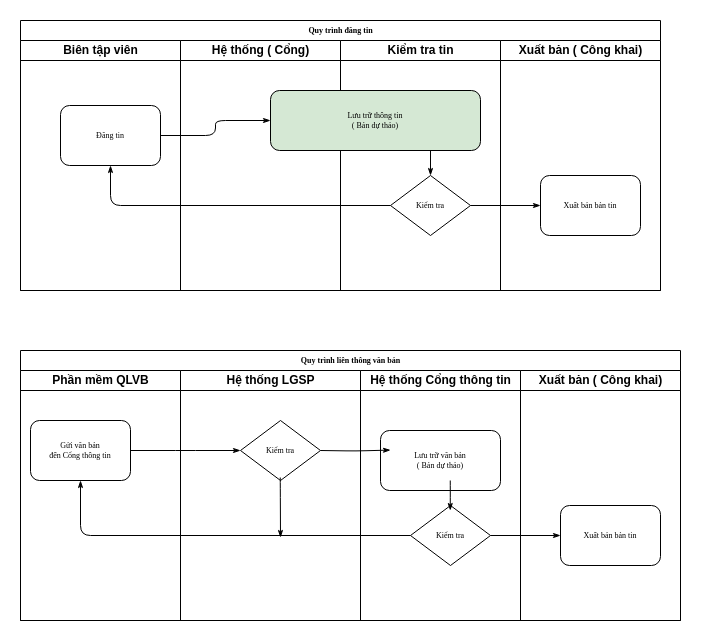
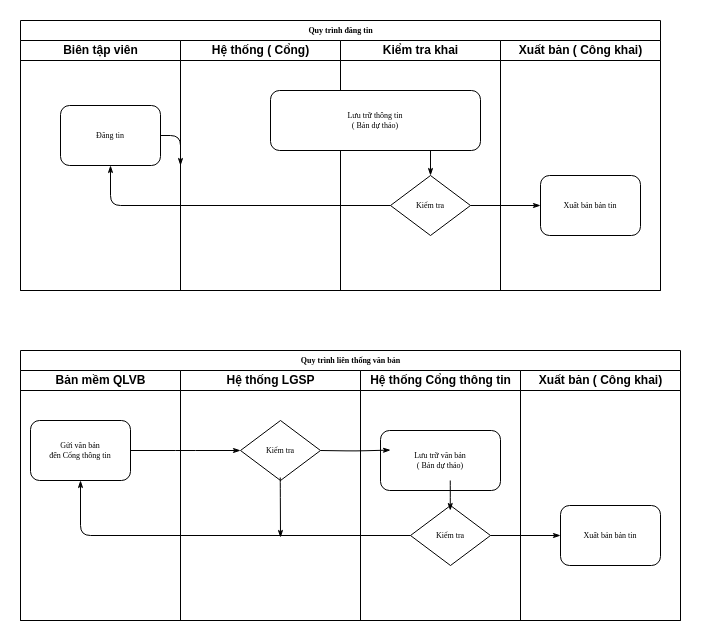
node "Kiểm tra tin": label "Kiểm tra tin" -> "Kiểm tra khai"
node "Lưu trữ thông tin ( Bản dự thảo)": fillcolor #d5e8d4 -> #ffffff
edge "Đăng tin" -> "Lưu trữ thông tin ( Bản dự thảo)": now "Đăng tin" -> "Hệ thống ( Cổng)"
node "Quy trình liên thông văn bản": label "Quy trình liên thông văn bản" -> "Quy trình liên thống văn bản"
node "Phần mềm QLVB": label "Phần mềm QLVB" -> "Bản mềm QLVB"
